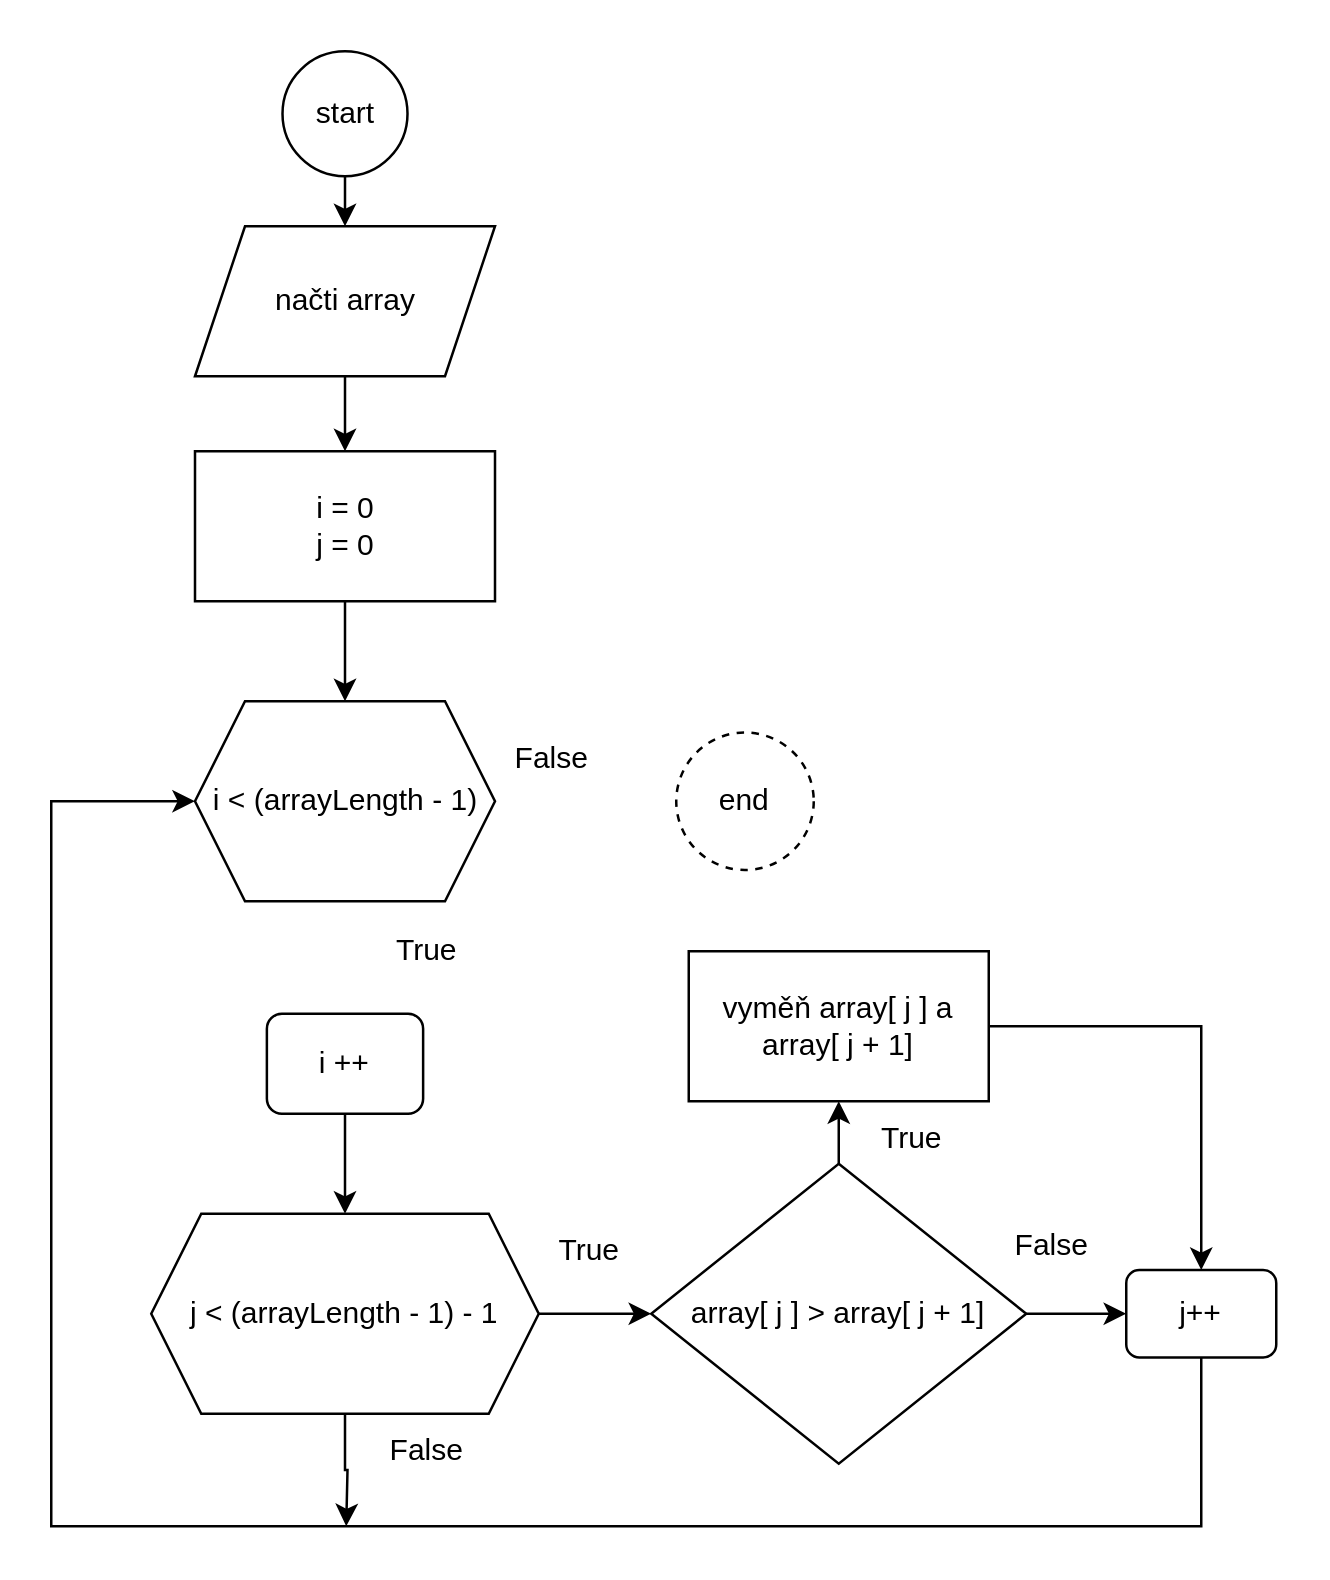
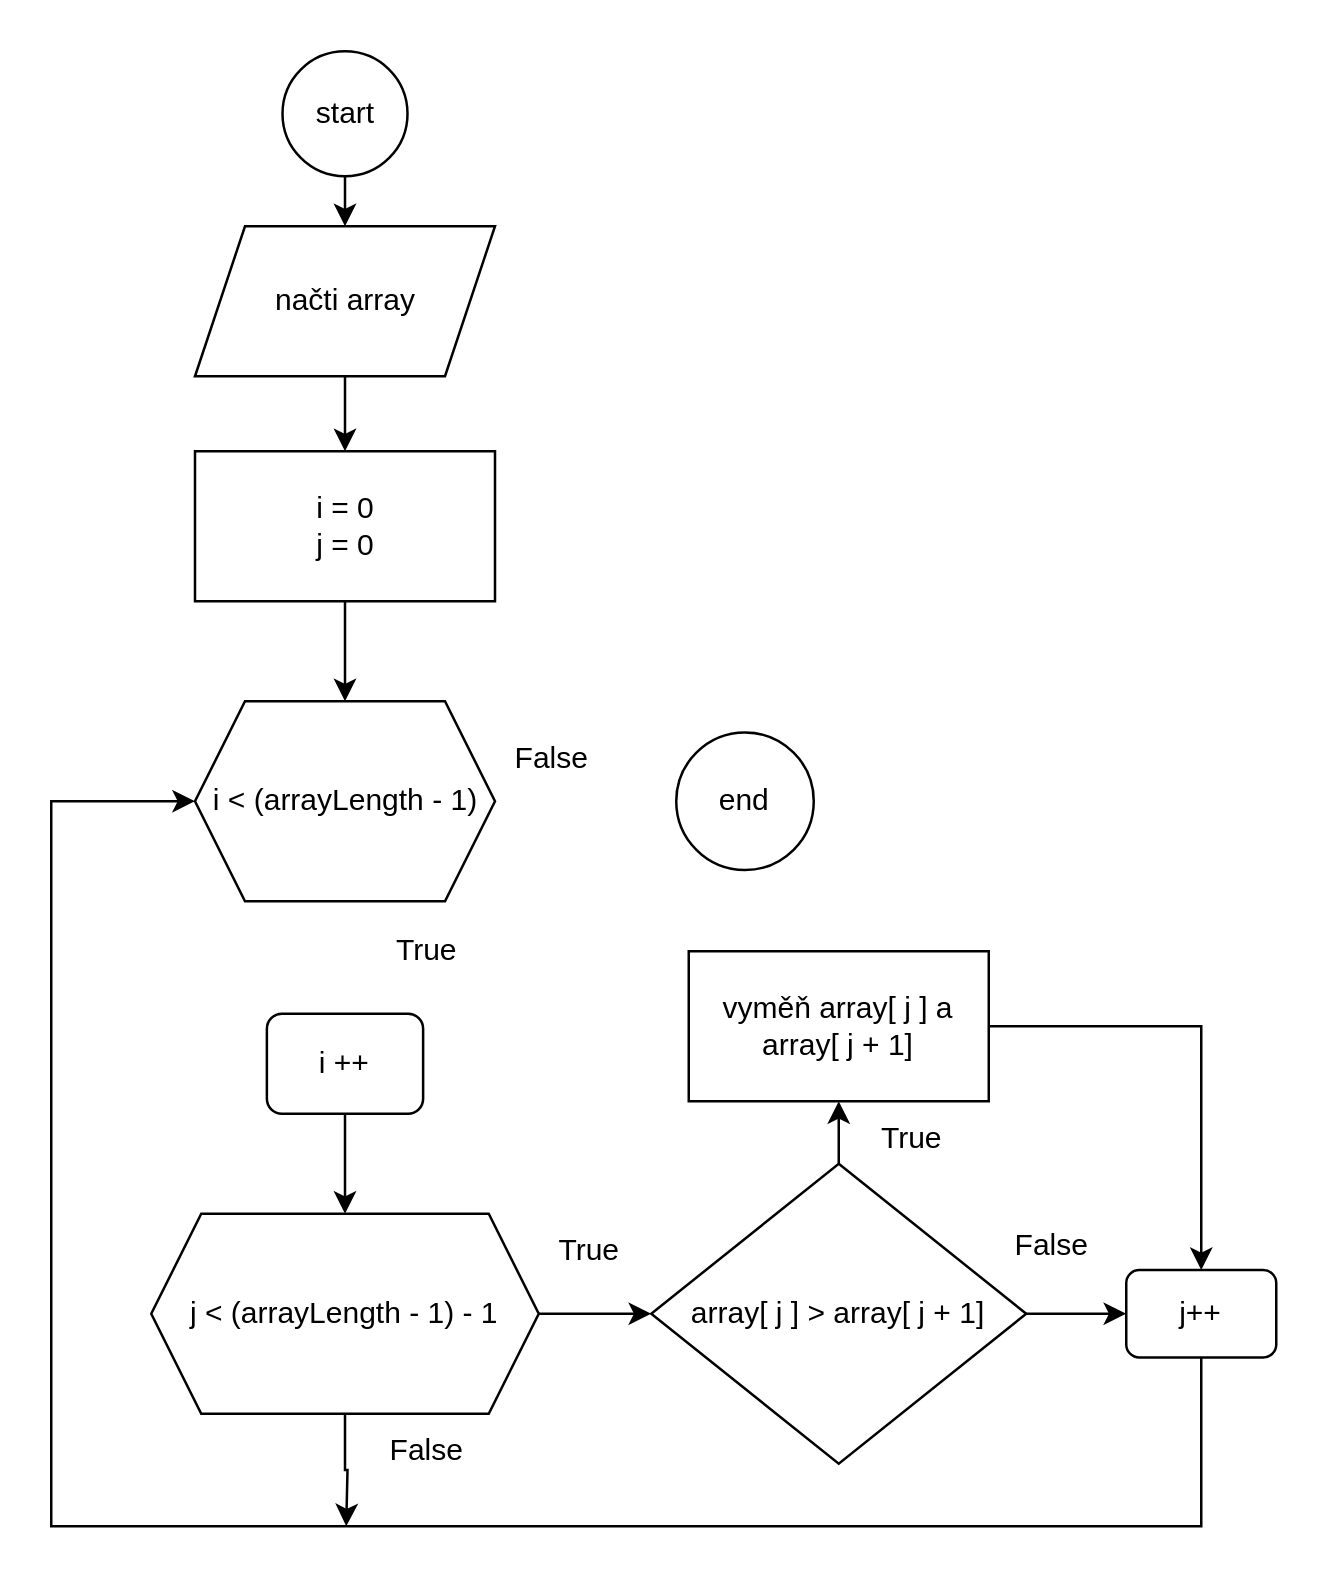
node "end": style dashed -> solid
